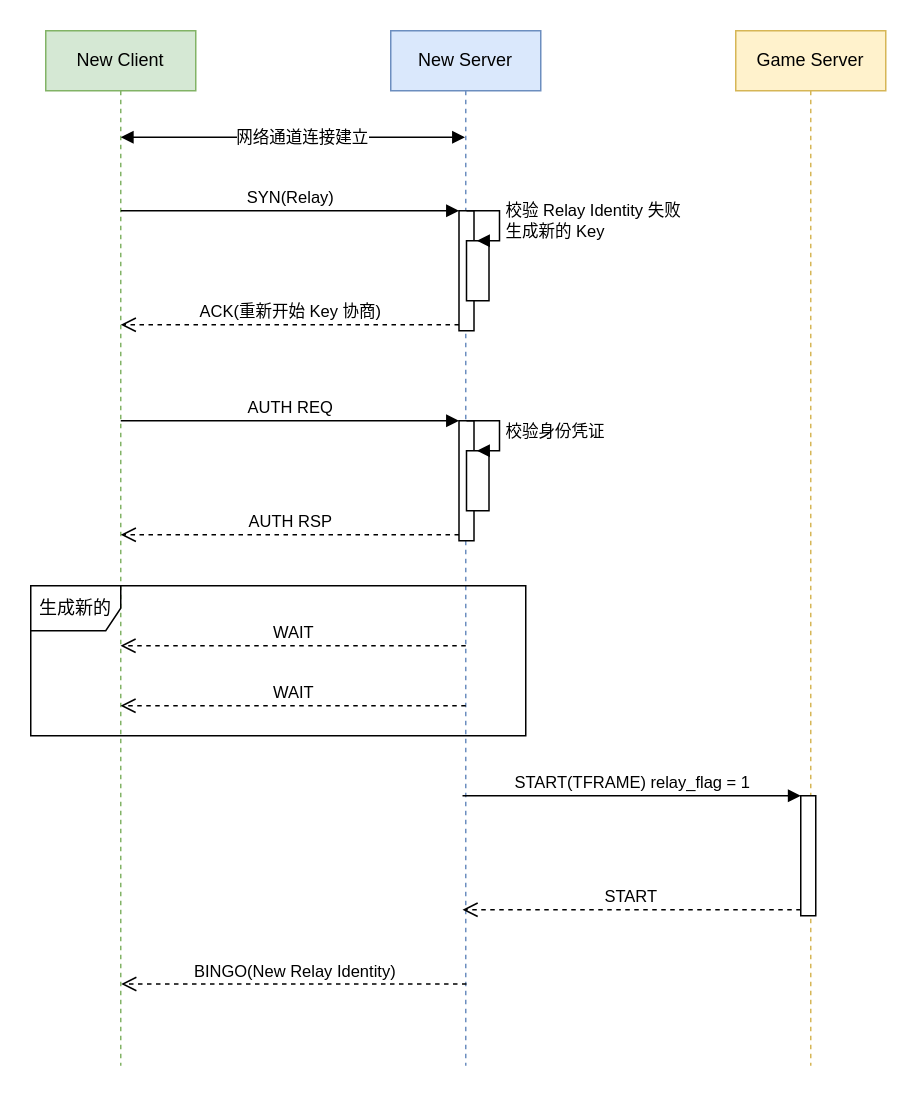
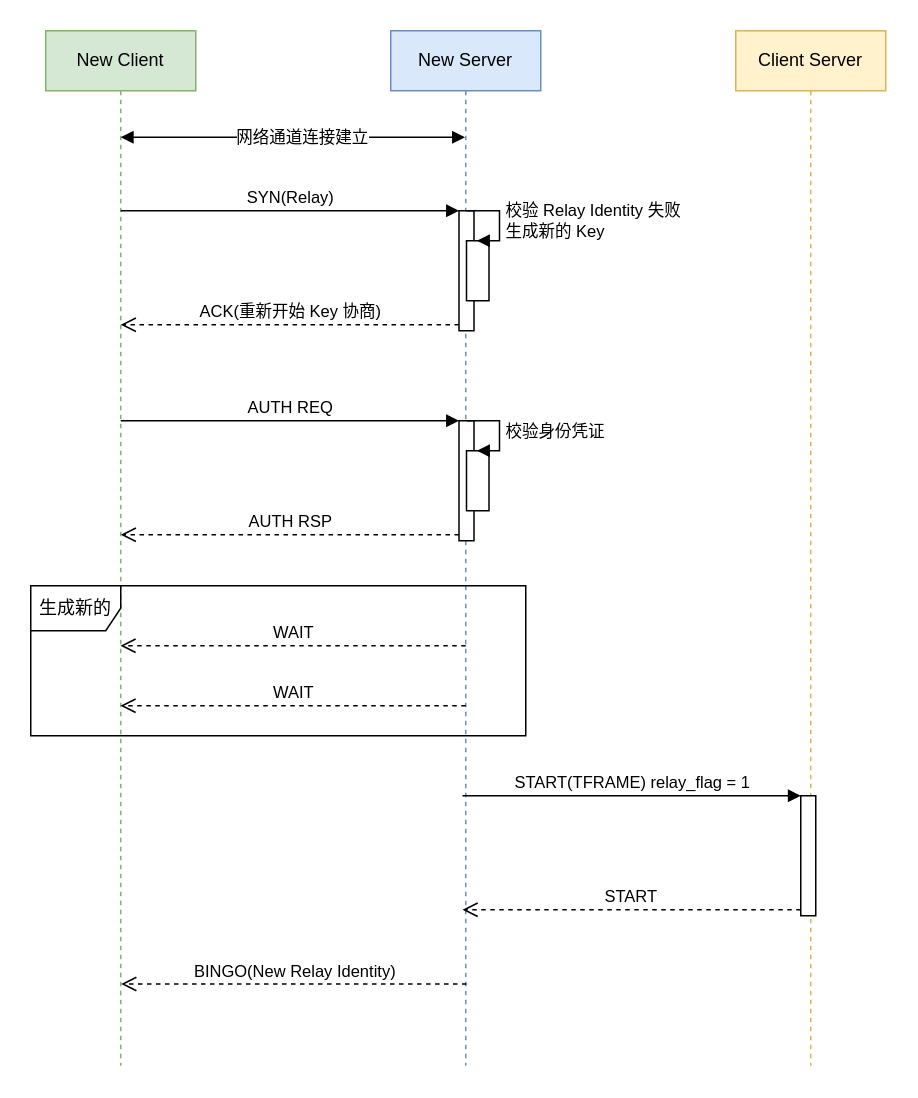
node "Game Server": label "Game Server" -> "Client Server"
